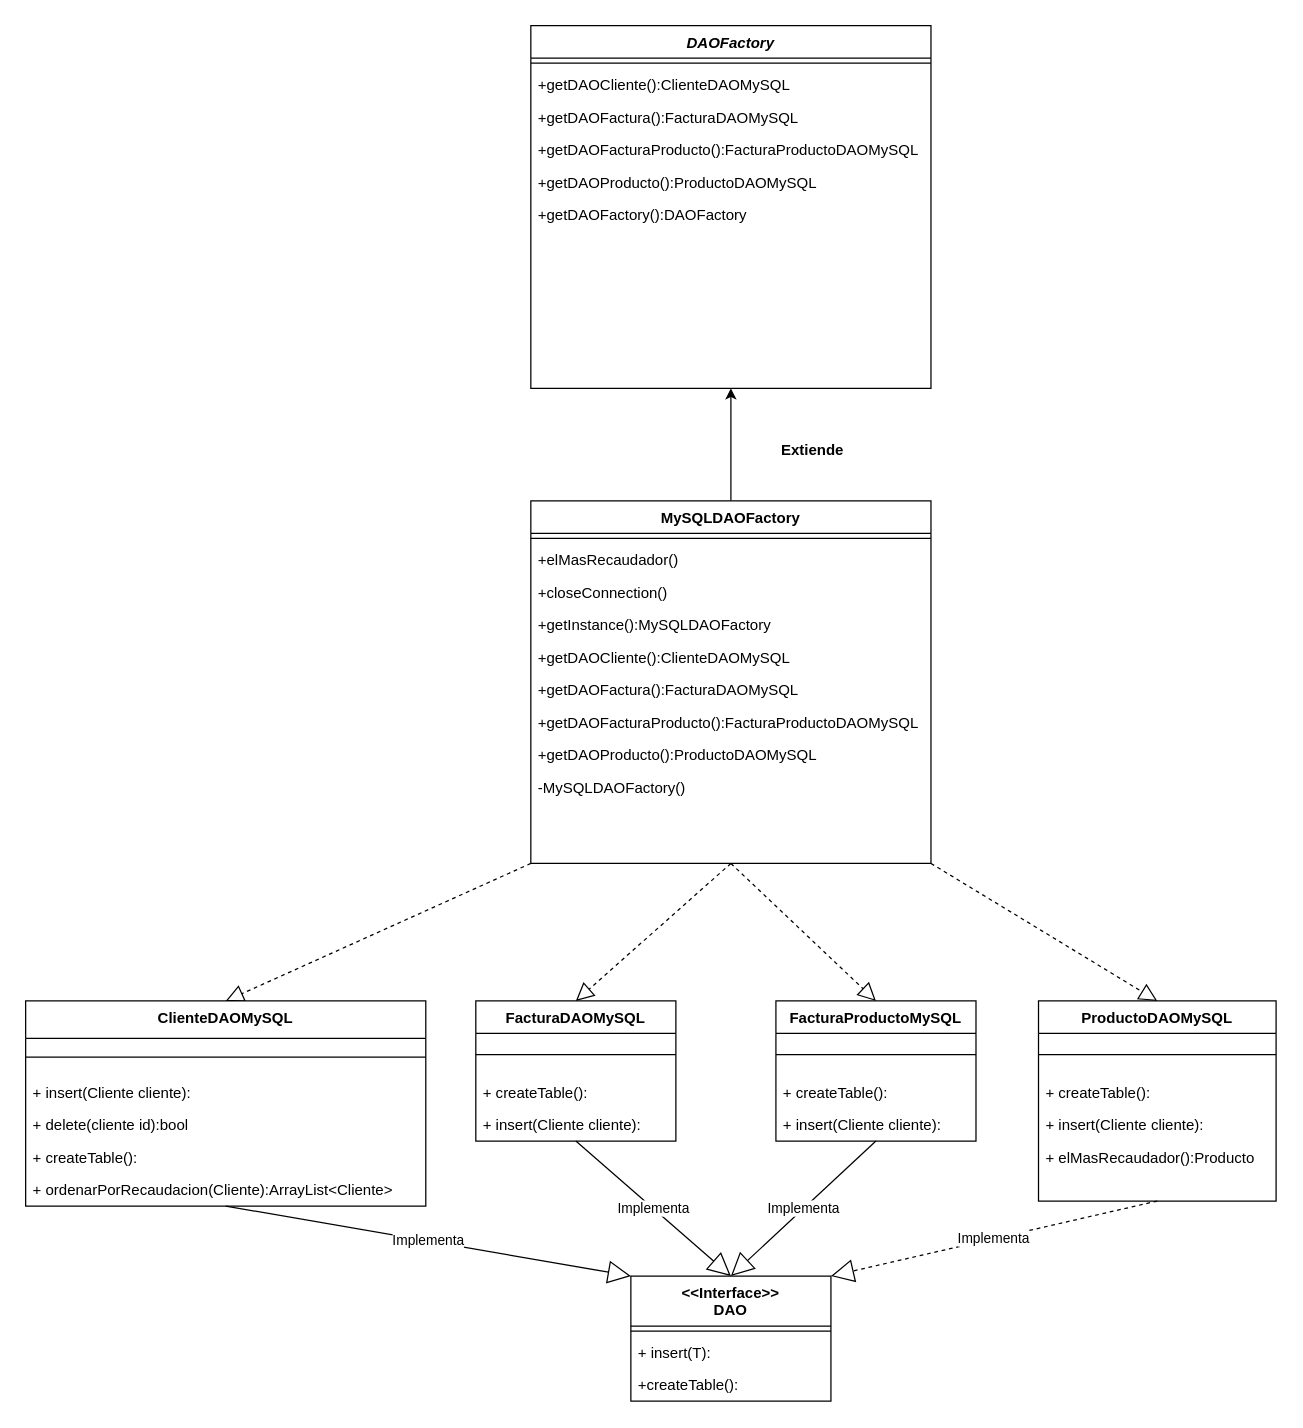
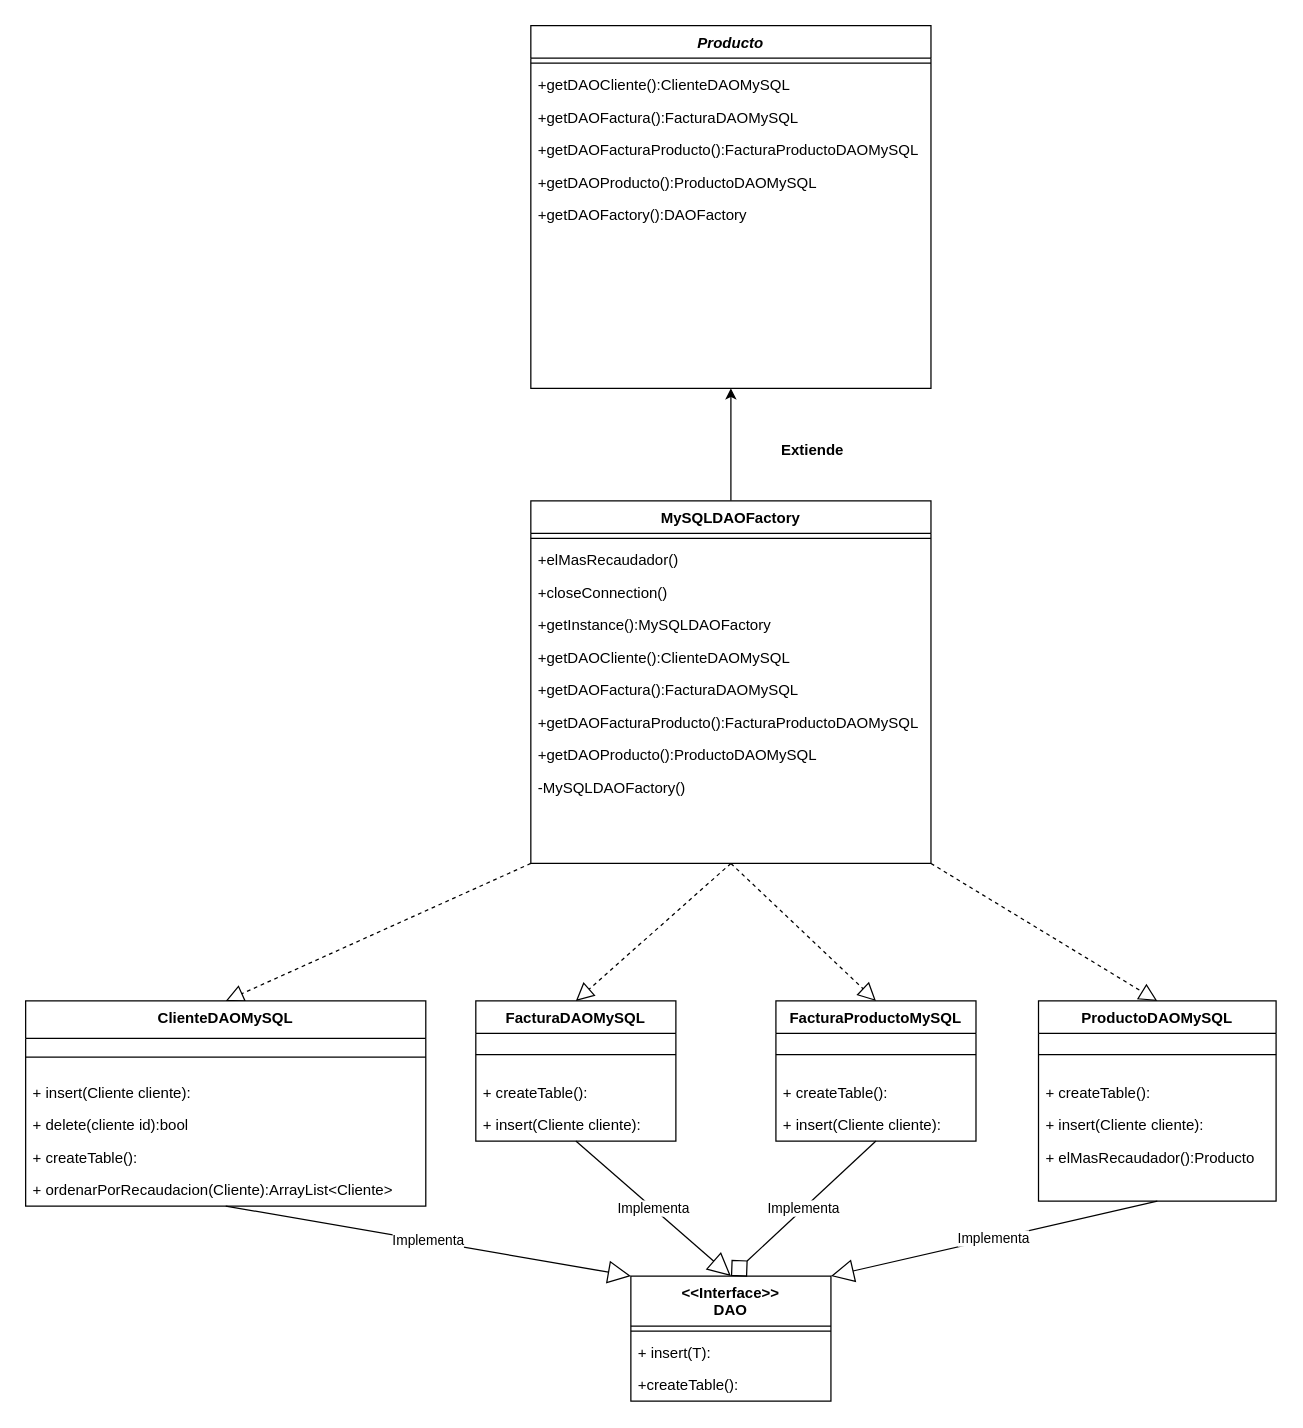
node "DAOFactory": label "DAOFactory" -> "Producto"
edge "ProductoDAOMySQL" -> "<<Interface>>DAO": style dashed -> solid
edge "FacturaProductoMySQL" -> "<<Interface>>DAO": arrowhead block -> diamond
